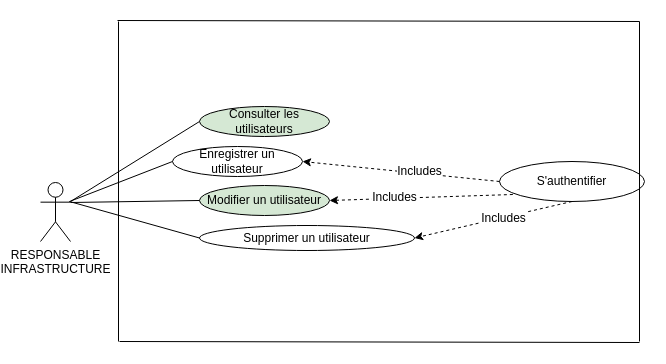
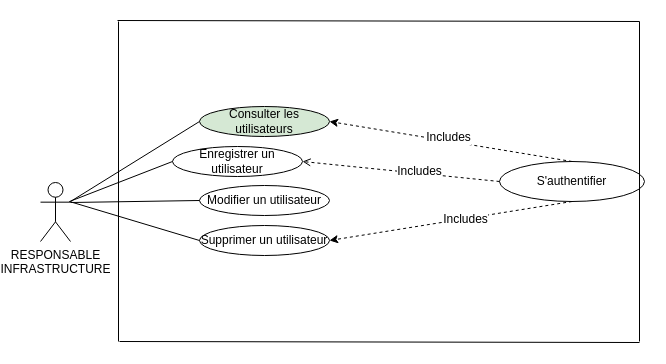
edge "S'authentifier" -> "Consulter les utilisateurs": added, label "Includes"
edge "S'authentifier" -> "Enregistrer un utilisateur": arrowhead classic -> open
edge "S'authentifier" -> "Modifier un utilisateur": removed, label "Includes"
node "Modifier un utilisateur": fillcolor #d5e8d4 -> #ffffff
node "Supprimer un utilisateur": size 215x25 -> 130x30
